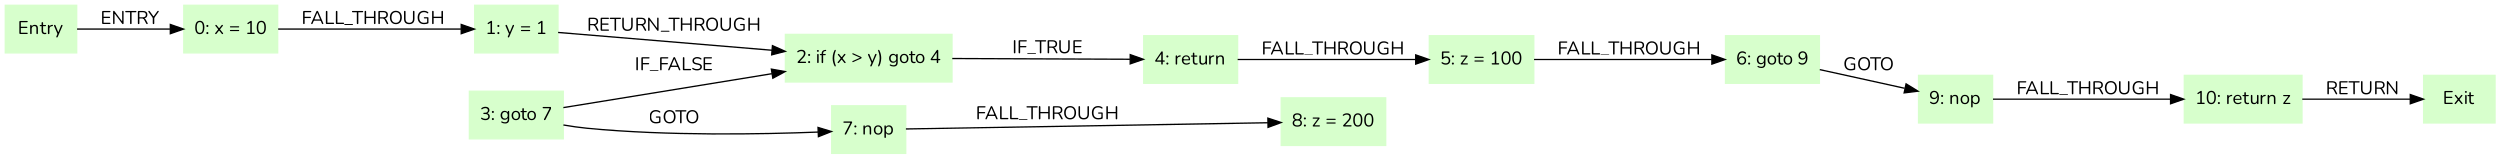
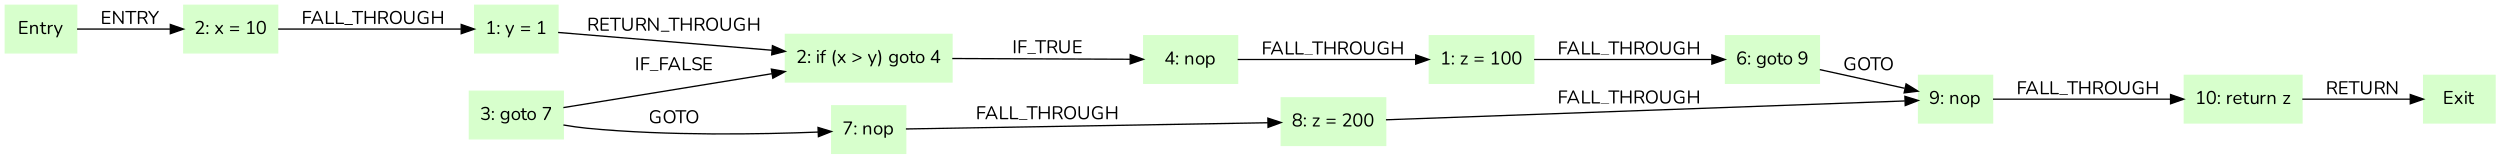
node "0: x = 10": label "0: x = 10" -> "2: x = 10"
node "4: return": label "4: return" -> "4: nop"
node "5: z = 100": label "5: z = 100" -> "1: z = 100"
edge "8: z = 200" -> "9: nop": added, label "FALL_THROUGH"
